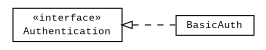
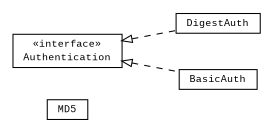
node "DigestAuth": added
node "MD5": added
